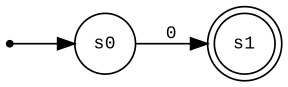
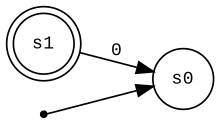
edge "s0" -> "s1": reversed
